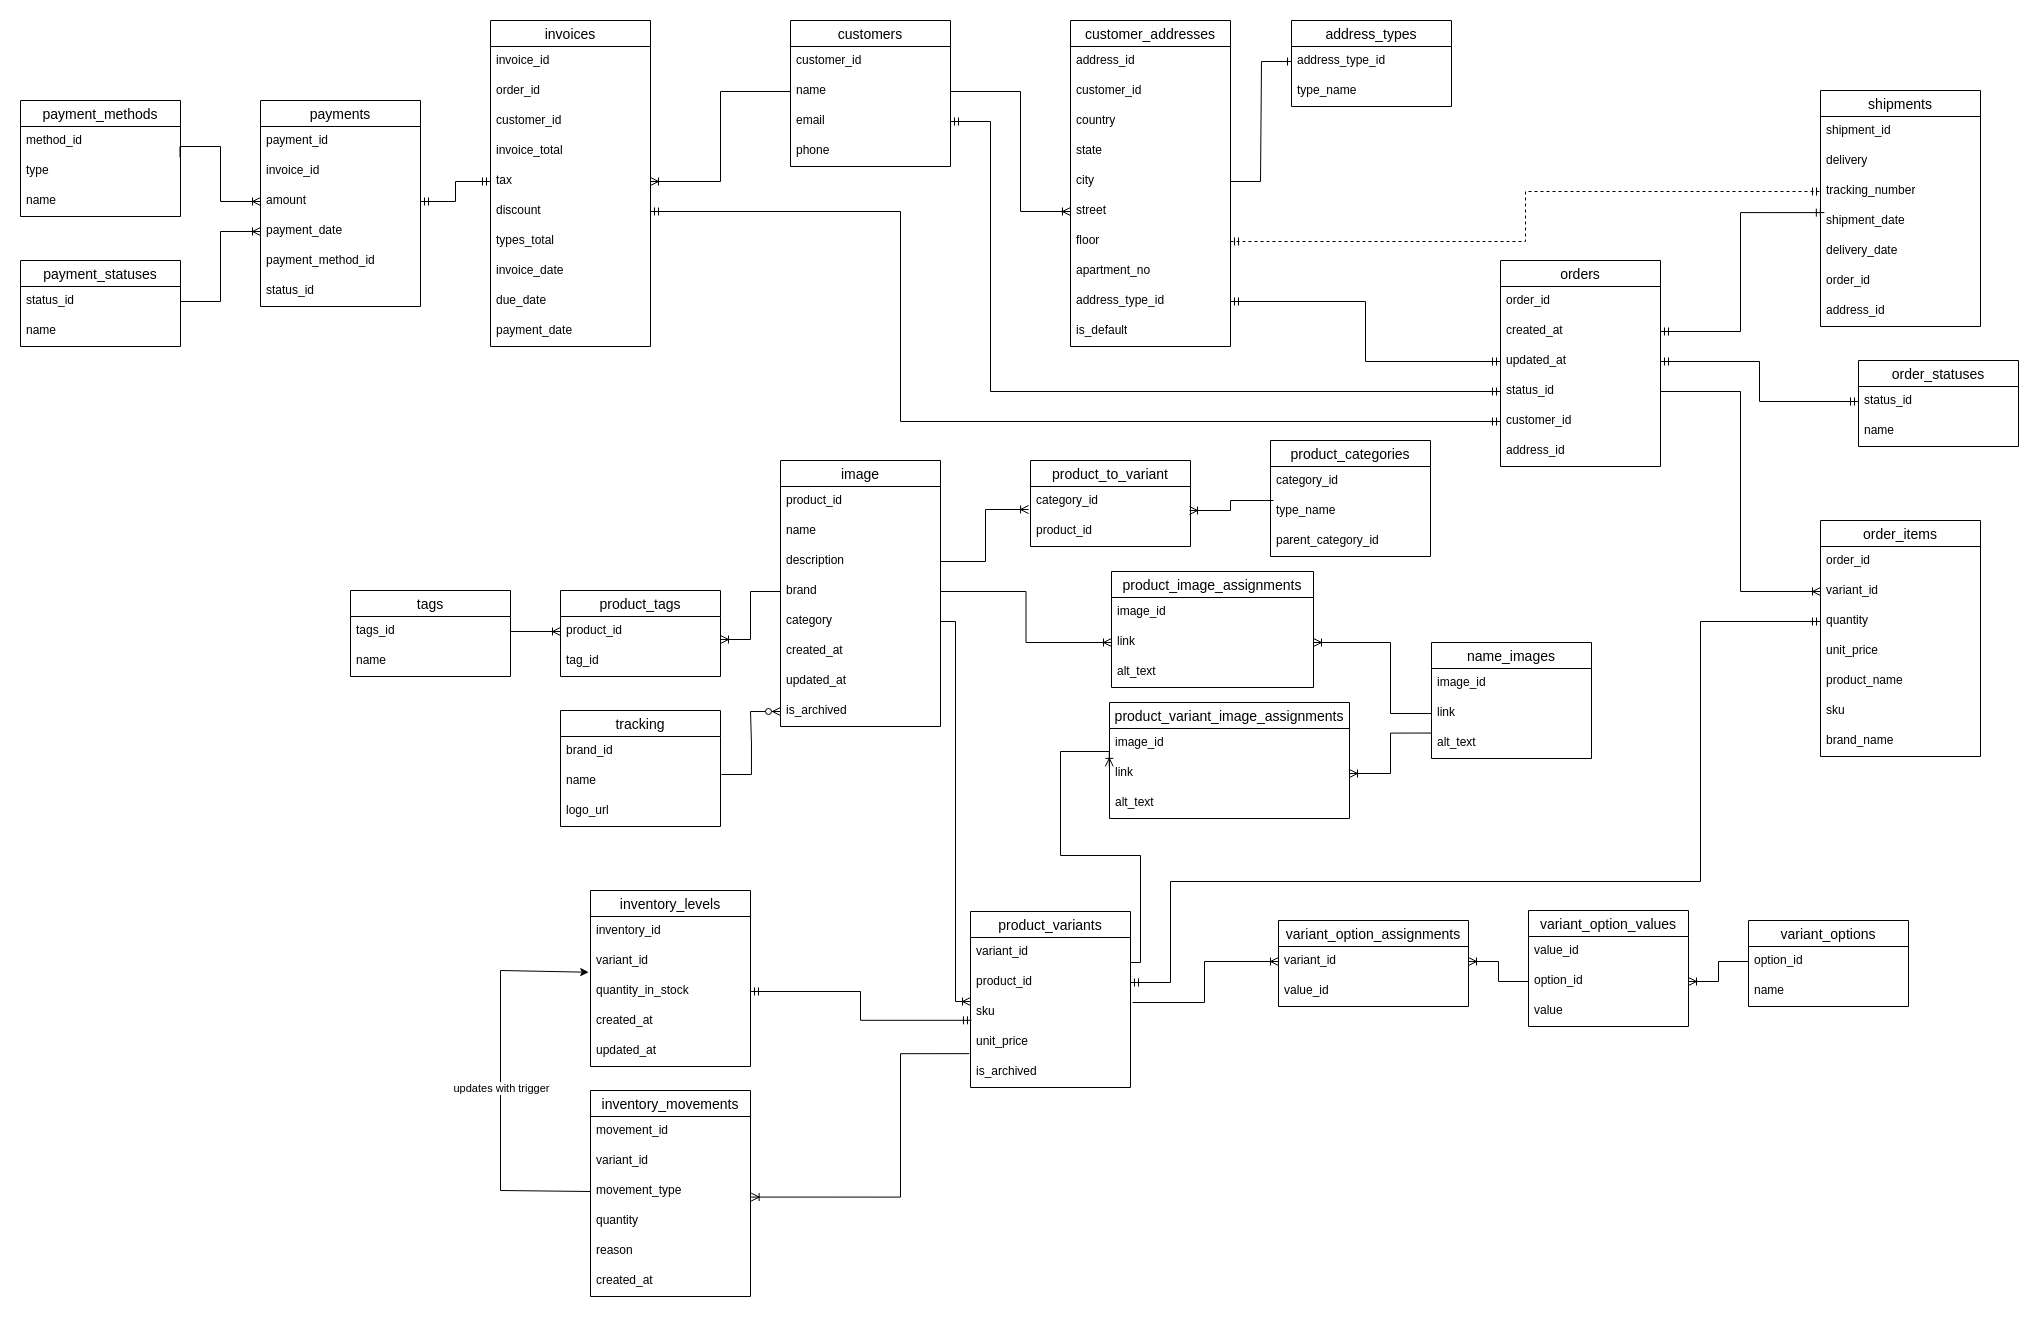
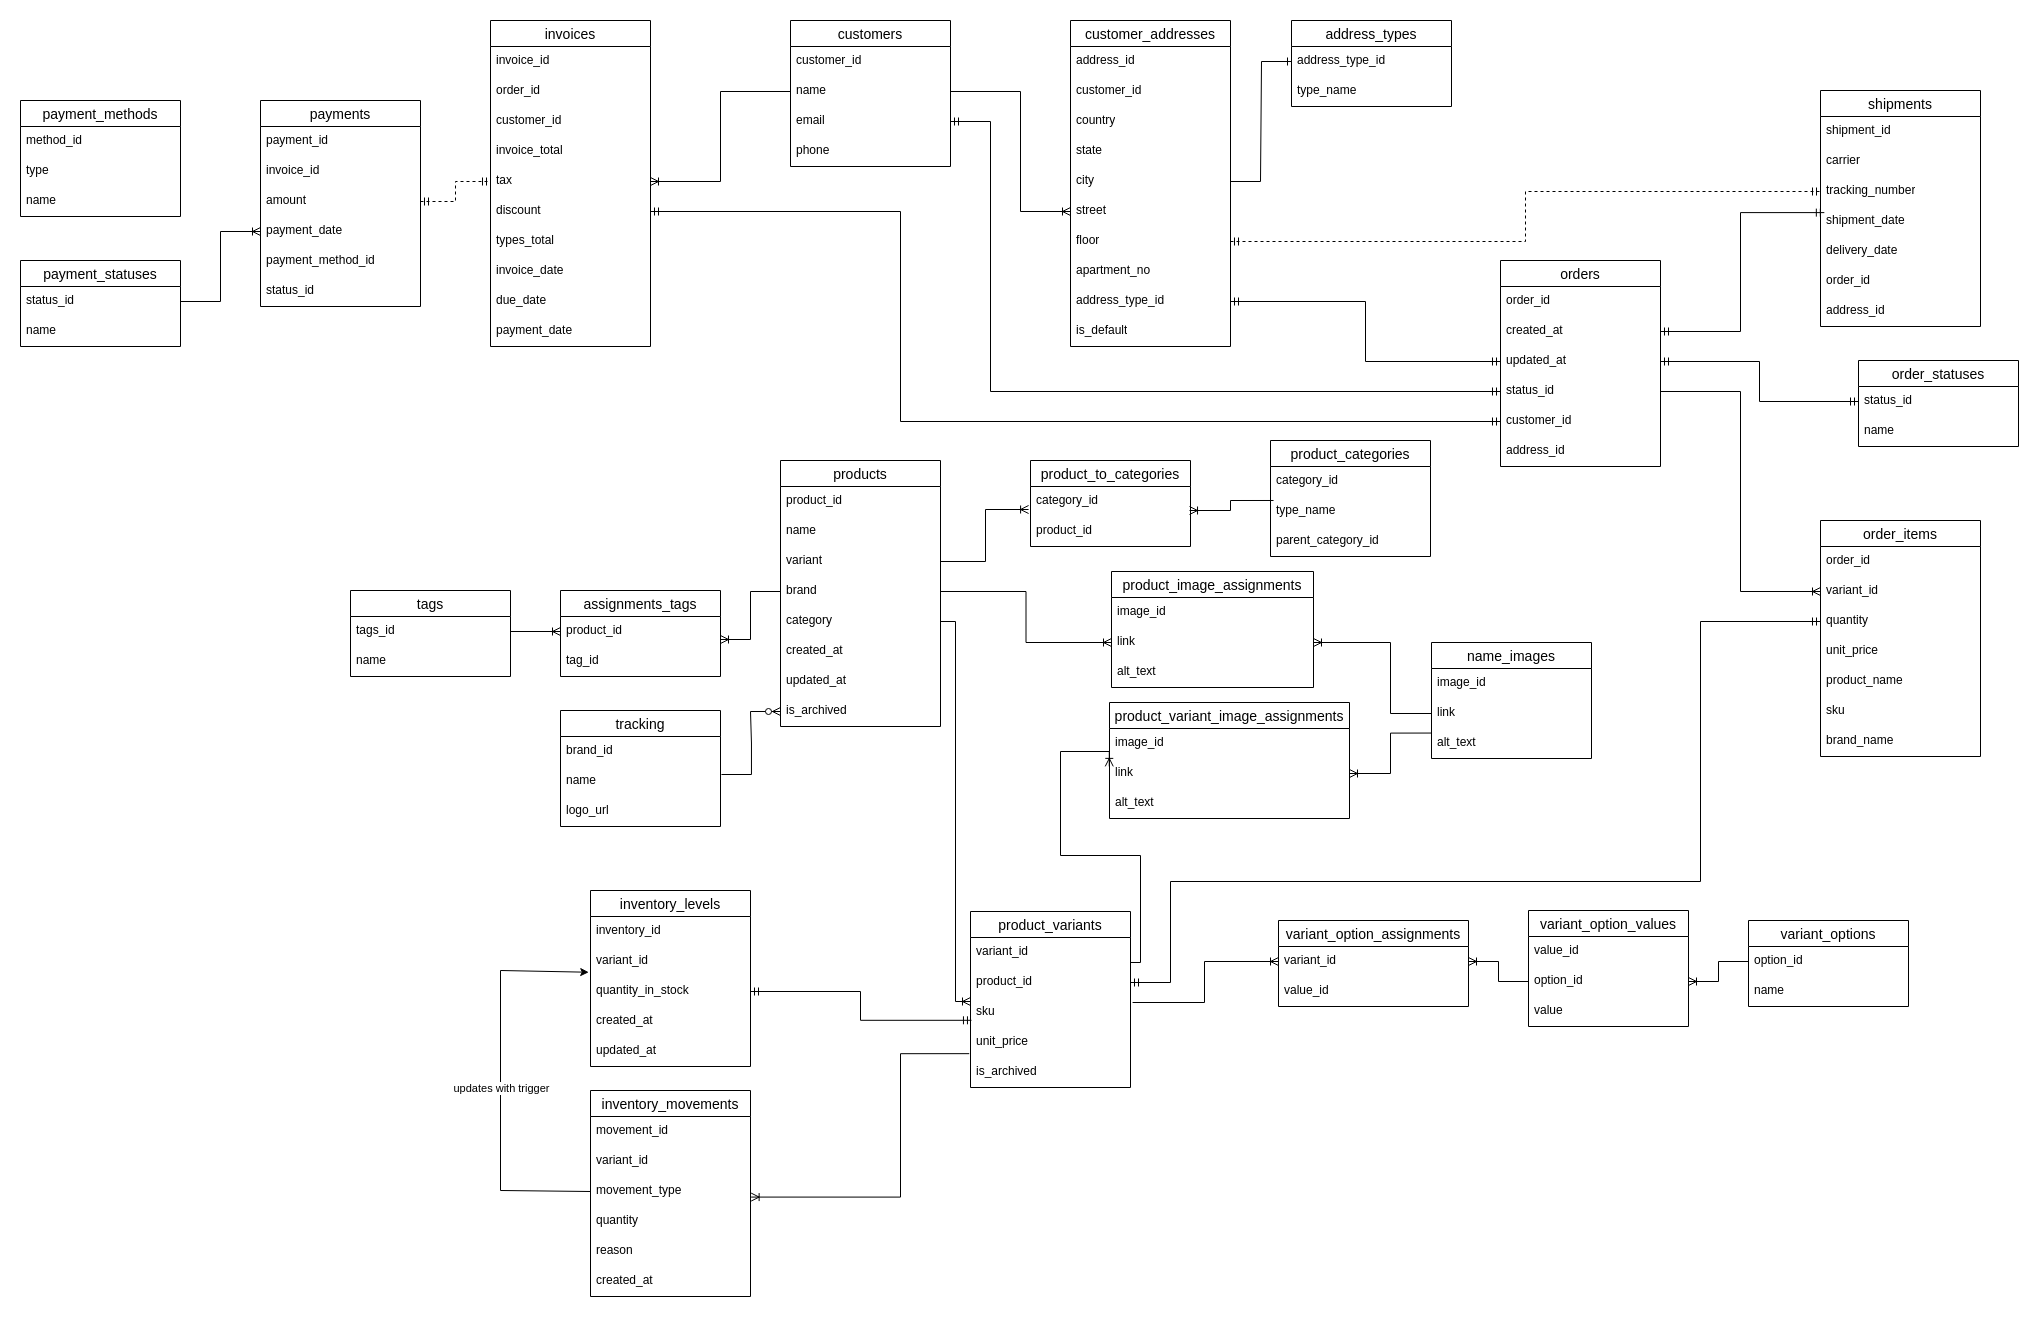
node "delivery": label "delivery" -> "carrier"
edge "type" -> "amount": removed
edge "tax" -- "amount": style solid -> dashed
node "image": label "image" -> "products"
node "product_to_variant": label "product_to_variant" -> "product_to_categories"
node "description": label "description" -> "variant"
node "product_tags": label "product_tags" -> "assignments_tags"
